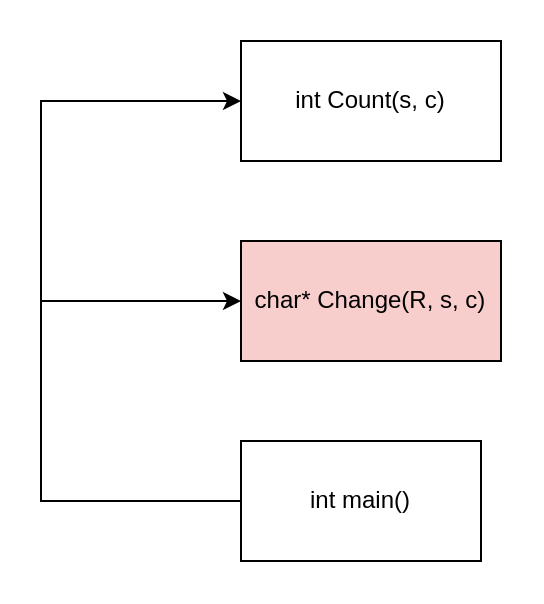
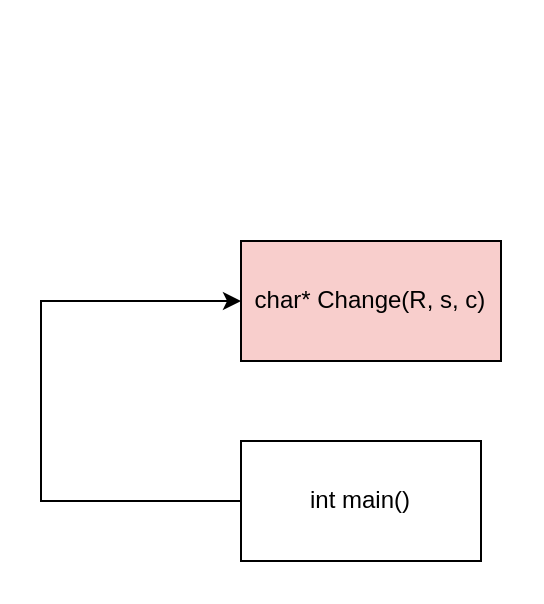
node "int Count(s, c)": removed
edge "int main()" -> "int Count(s, c)": removed
